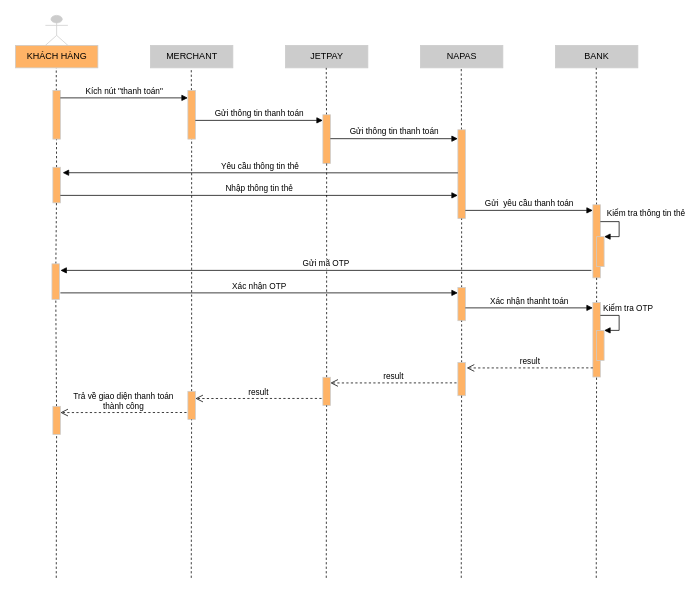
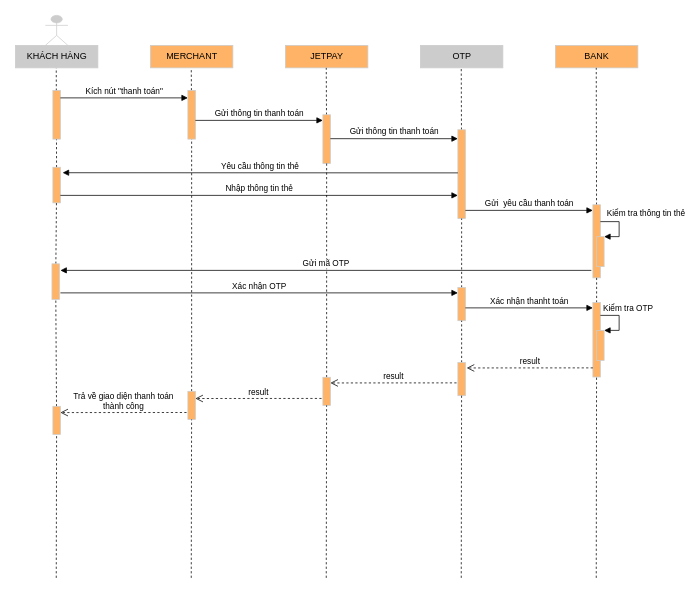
node "KHÁCH HÀNG": fillcolor #ffb366 -> #cccccc
node "MERCHANT": fillcolor #cccccc -> #ffb366
node "JETPAY": fillcolor #cccccc -> #ffb366
node "NAPAS": label "NAPAS" -> "OTP"
node "BANK": fillcolor #cccccc -> #ffb366
